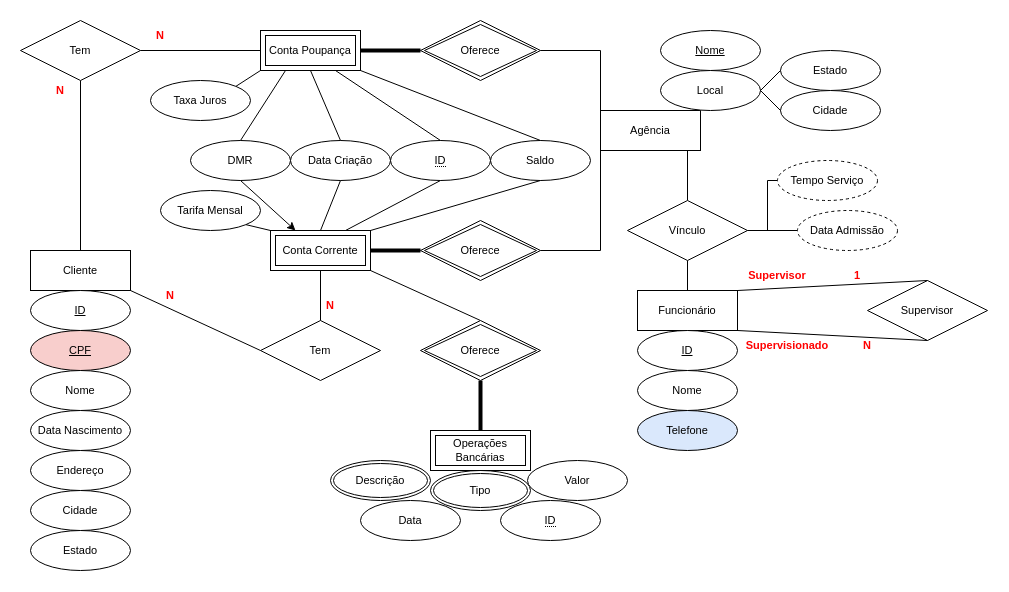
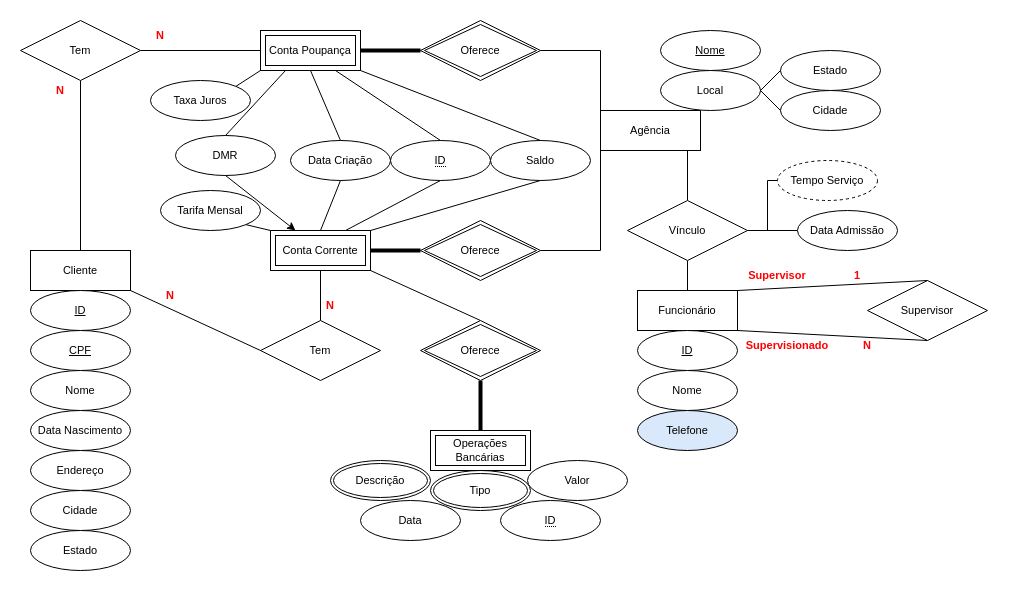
node "DMR": moved (241, 161) -> (226, 156)
node "Data Admissão": style dashed -> solid
node "CPF": fillcolor #f8cecc -> #ffffff
